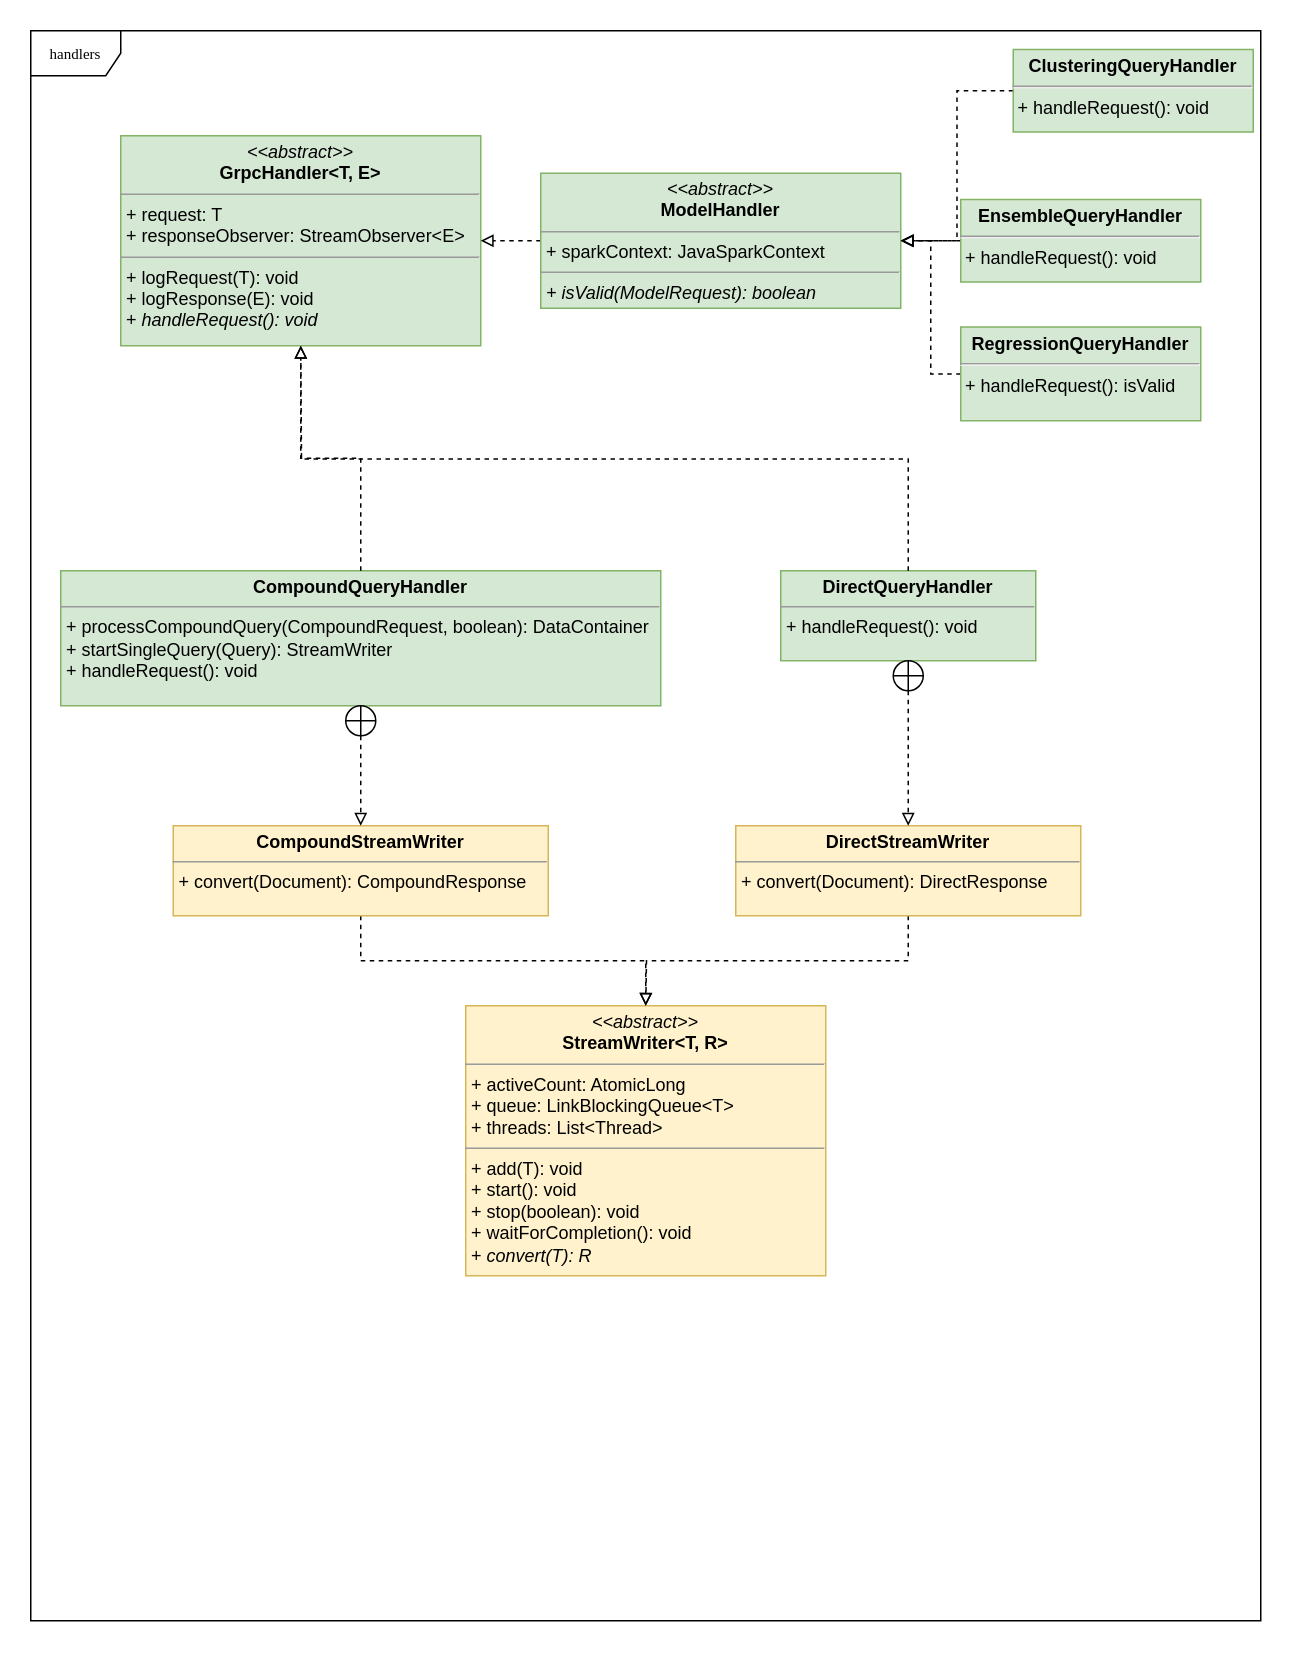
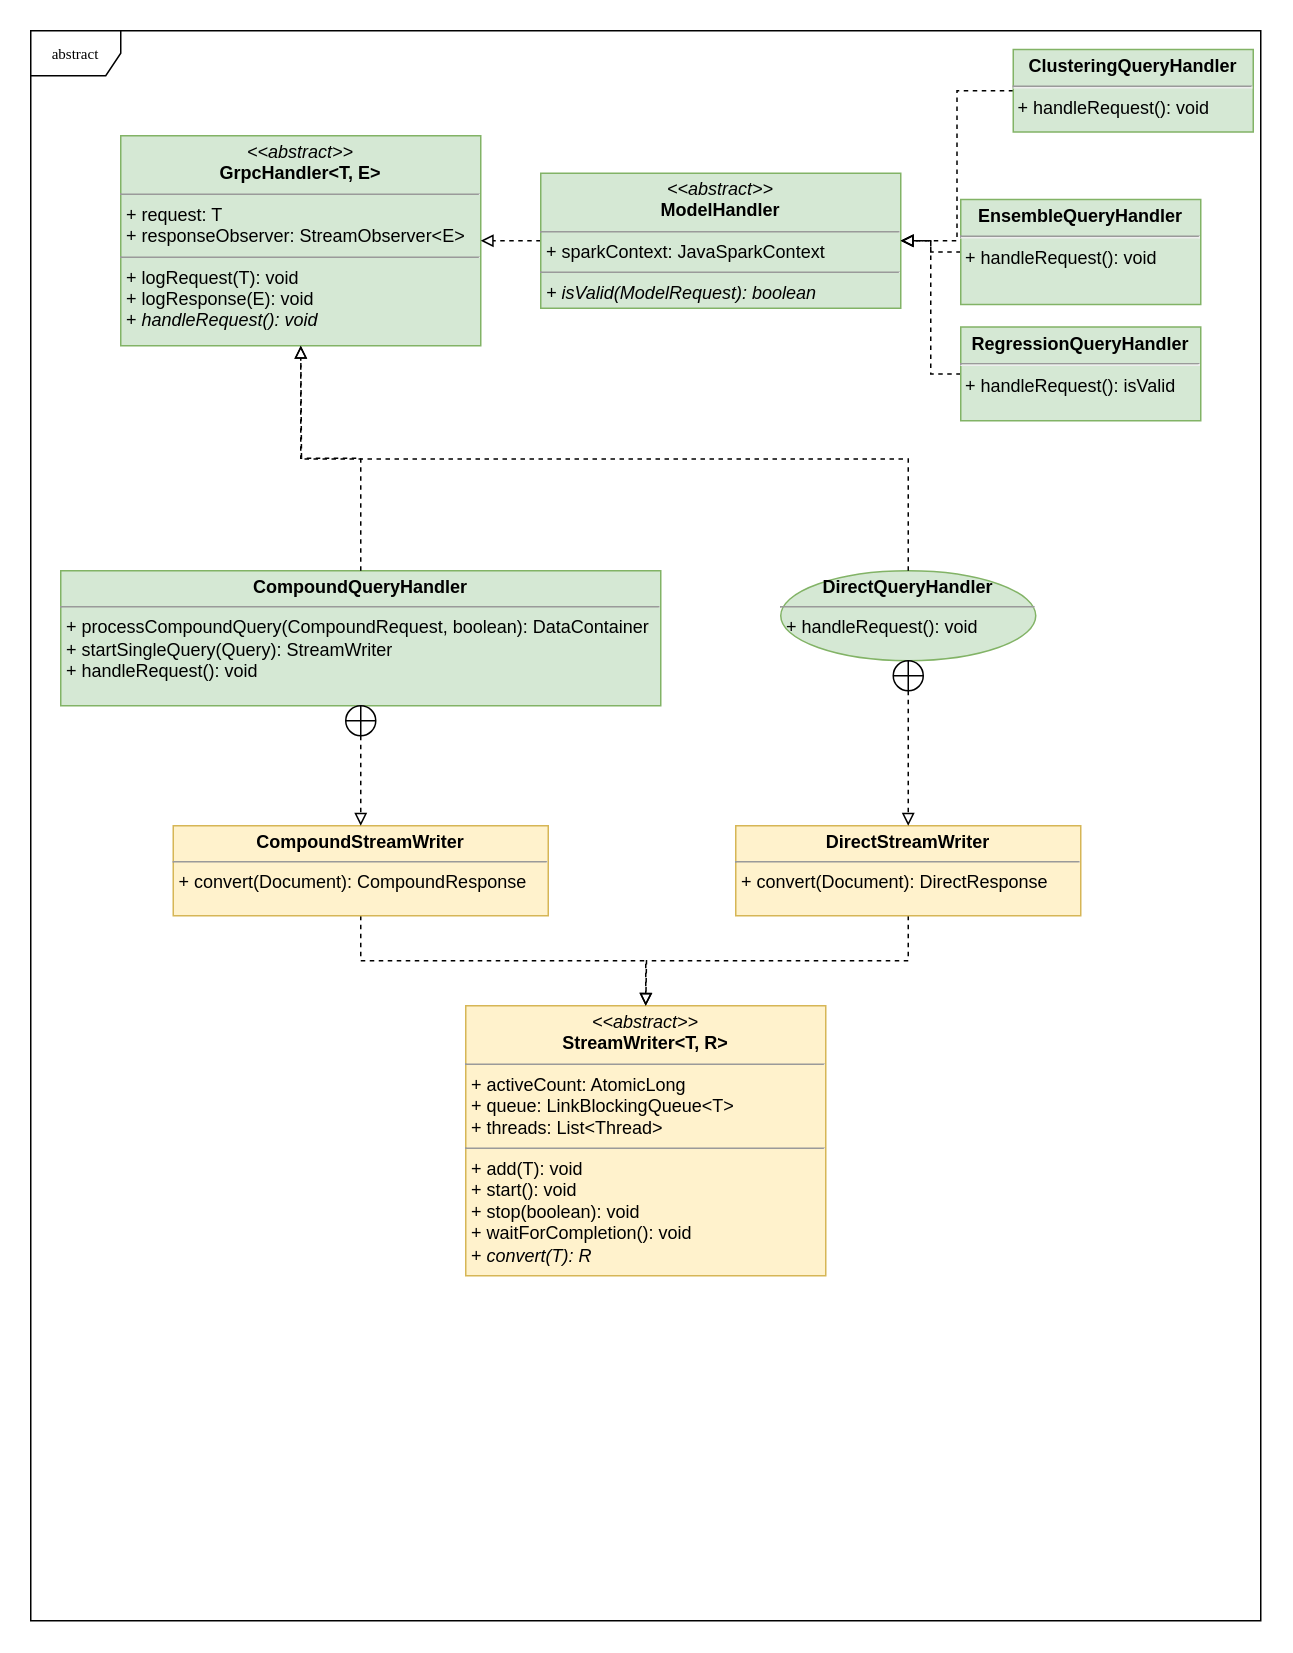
node "handlers": label "handlers" -> "abstract"
node "EnsembleQueryHandler + handleRequest(): void": size 240x83 -> 240x105
node "DirectQueryHandler + handleRequest(): void": shape rectangle -> ellipse
